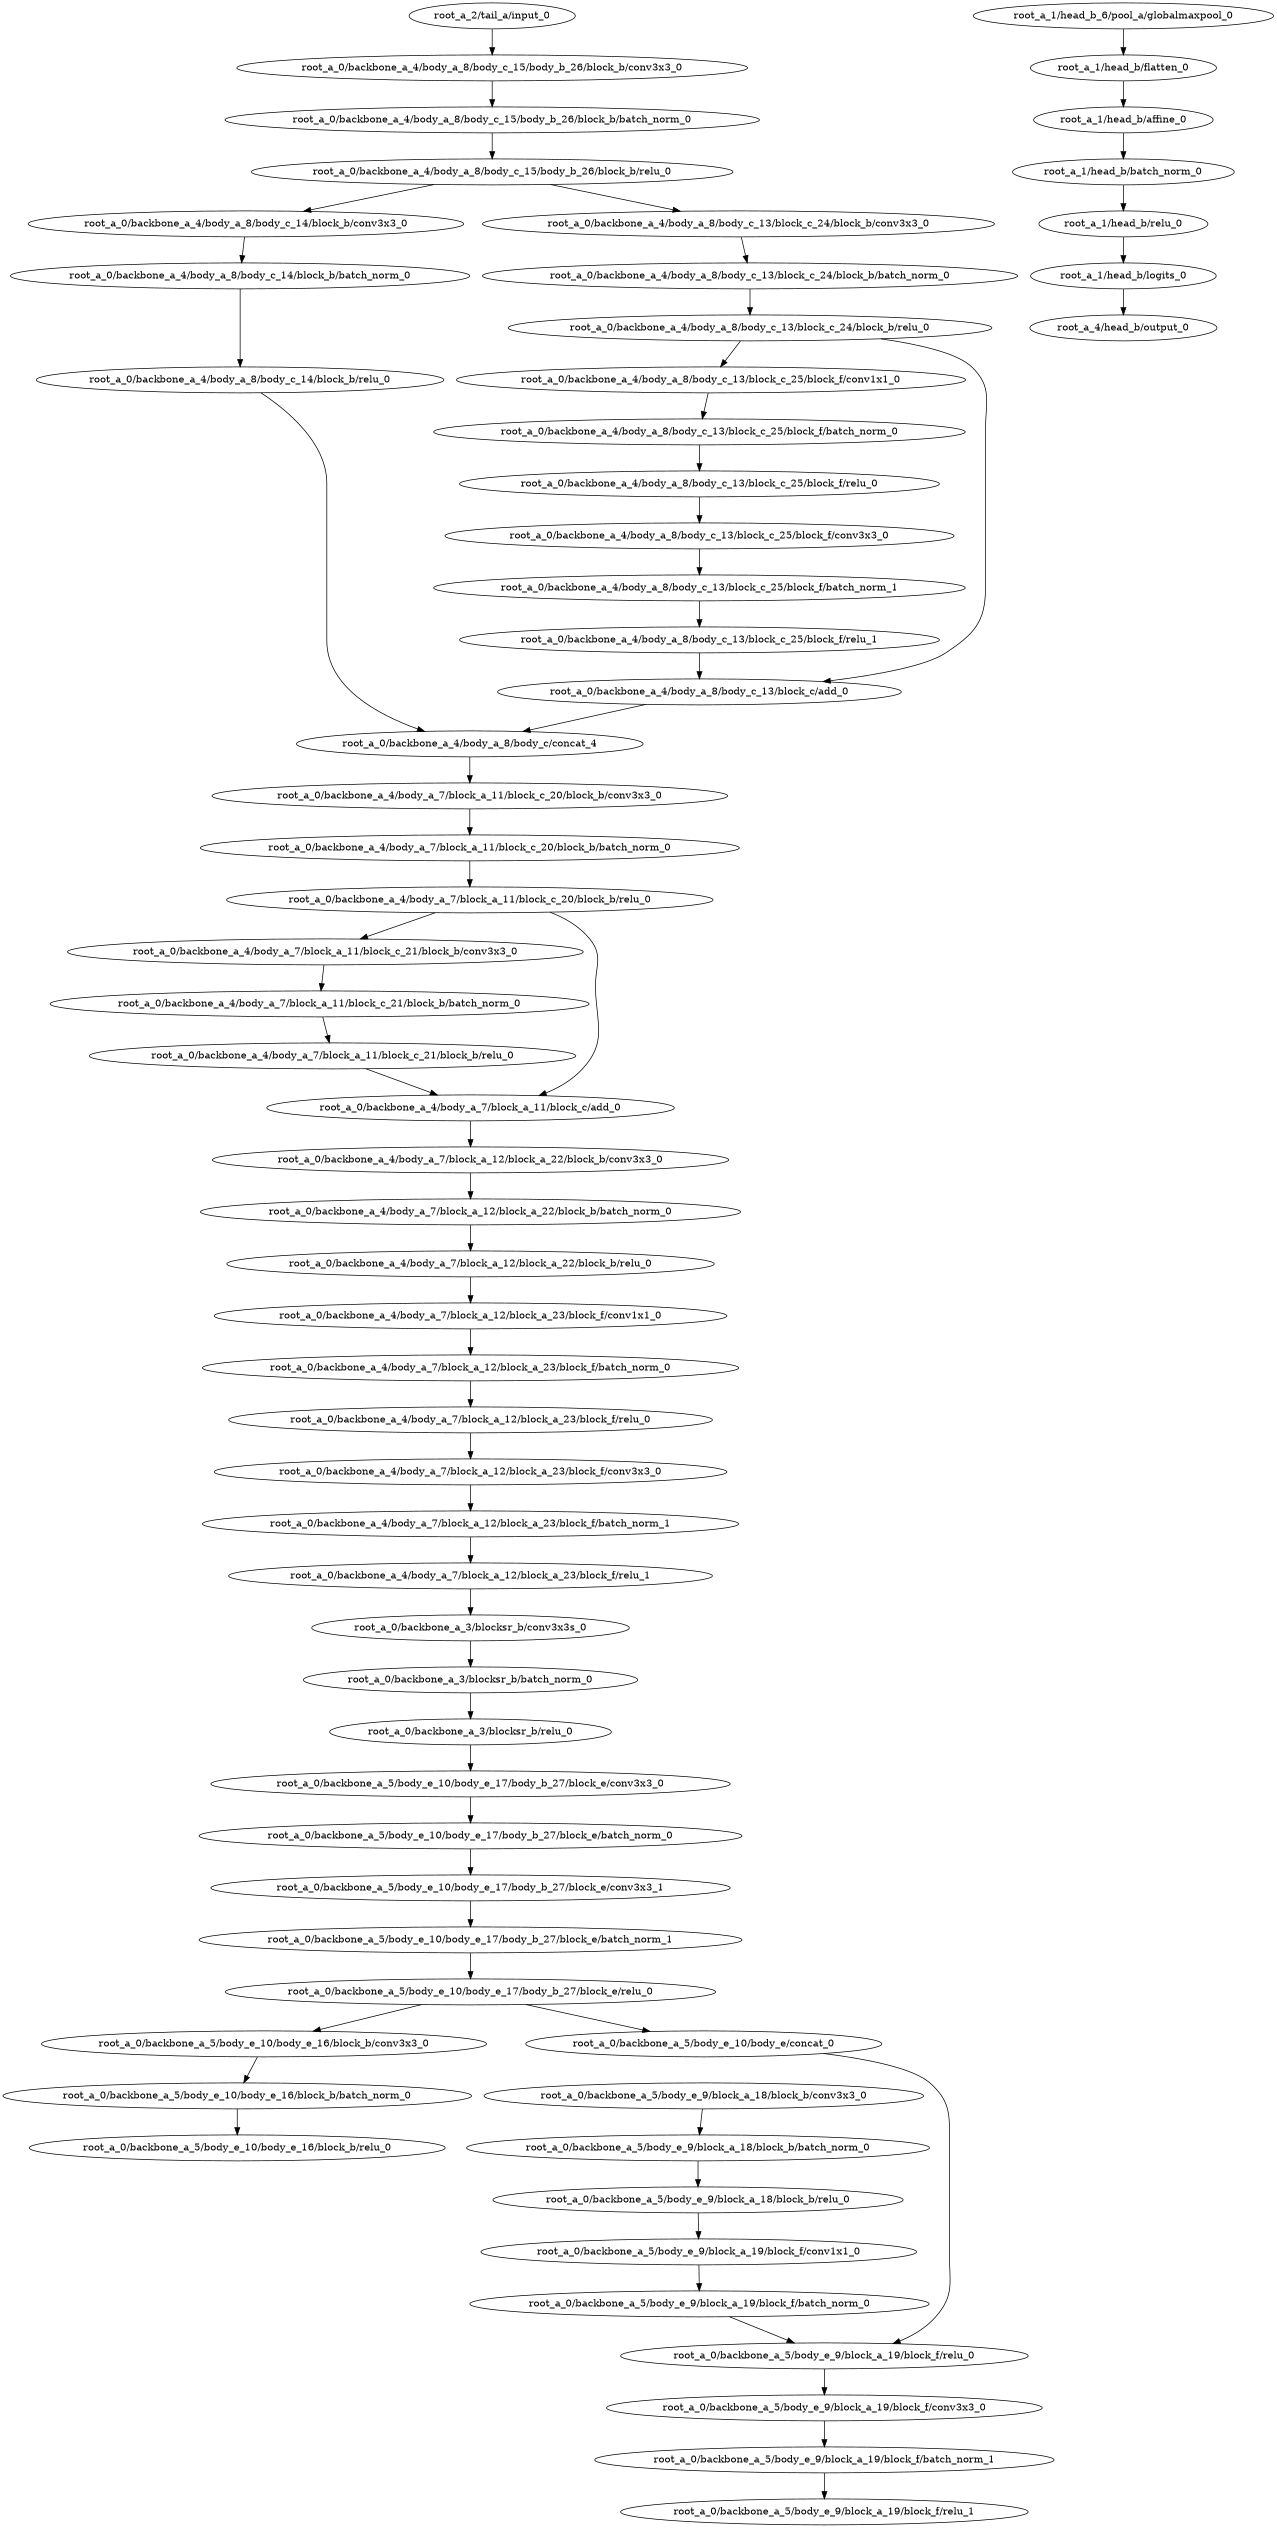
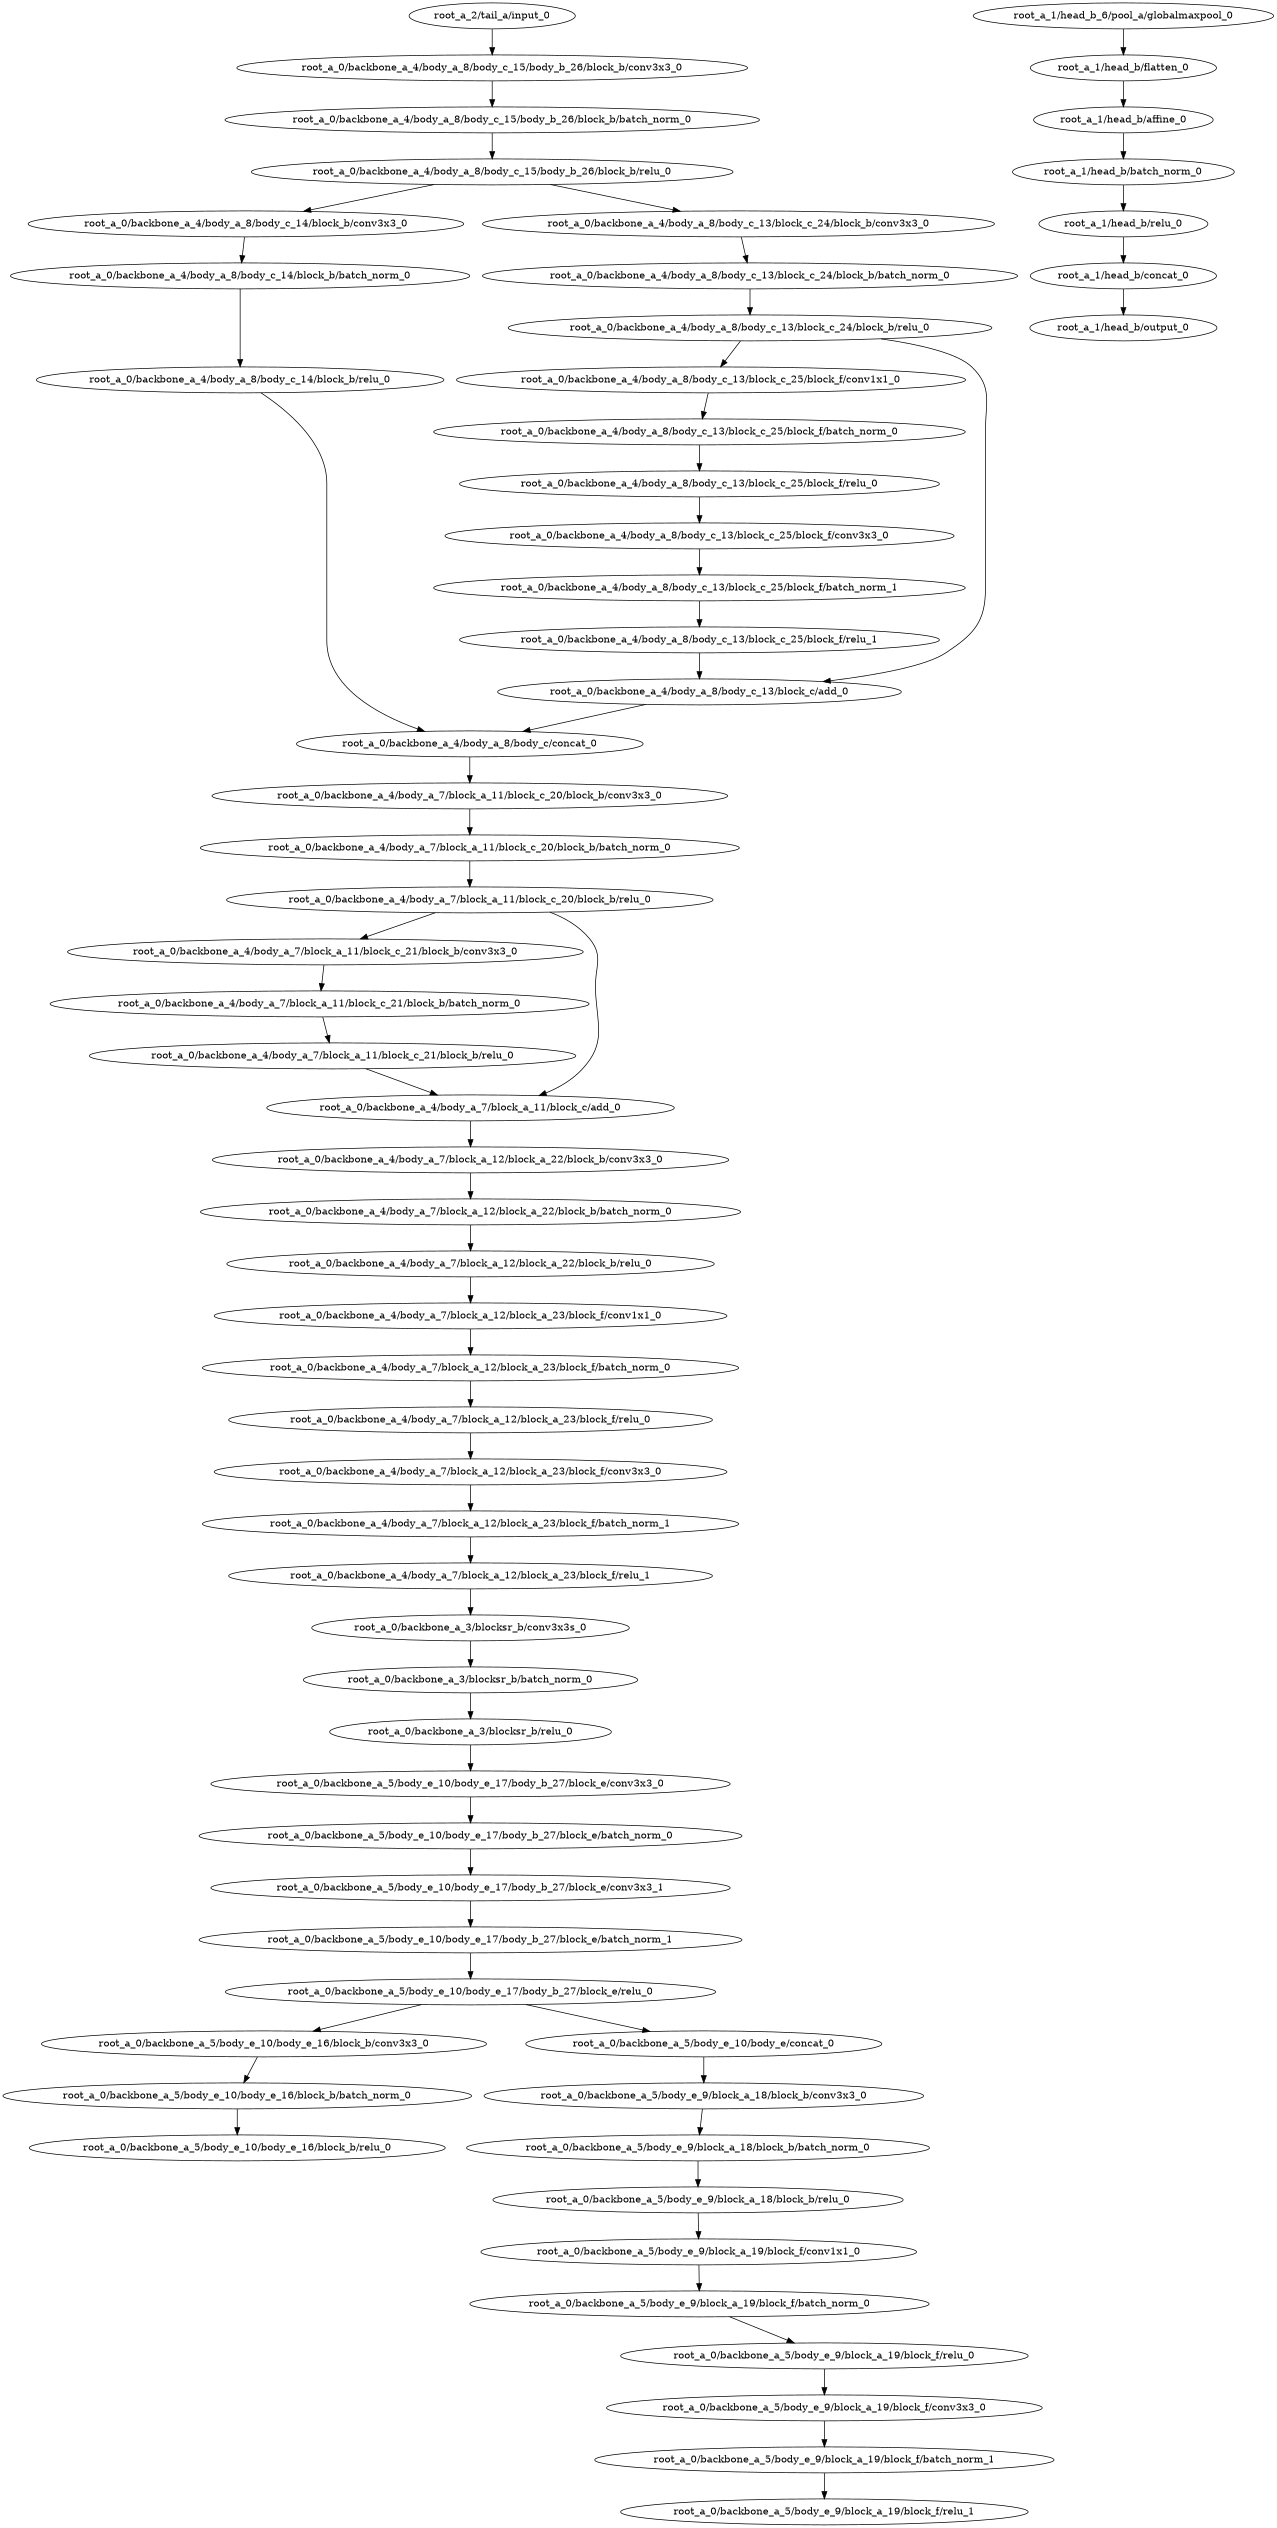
node "root_a_1/head_b/logits_0": label "root_a_1/head_b/logits_0" -> "root_a_1/head_b/concat_0"
node "root_a_4/head_b/output_0": label "root_a_4/head_b/output_0" -> "root_a_1/head_b/output_0"
node "root_a_0/backbone_a_4/body_a_8/body_c/concat_4": label "root_a_0/backbone_a_4/body_a_8/body_c/concat_4" -> "root_a_0/backbone_a_4/body_a_8/body_c/concat_0"
edge "root_a_0/backbone_a_5/body_e_10/body_e/concat_0" -> "root_a_0/backbone_a_5/body_e_9/block_a_19/block_f/relu_0": now "root_a_0/backbone_a_5/body_e_10/body_e/concat_0" -> "root_a_0/backbone_a_5/body_e_9/block_a_18/block_b/conv3x3_0"
